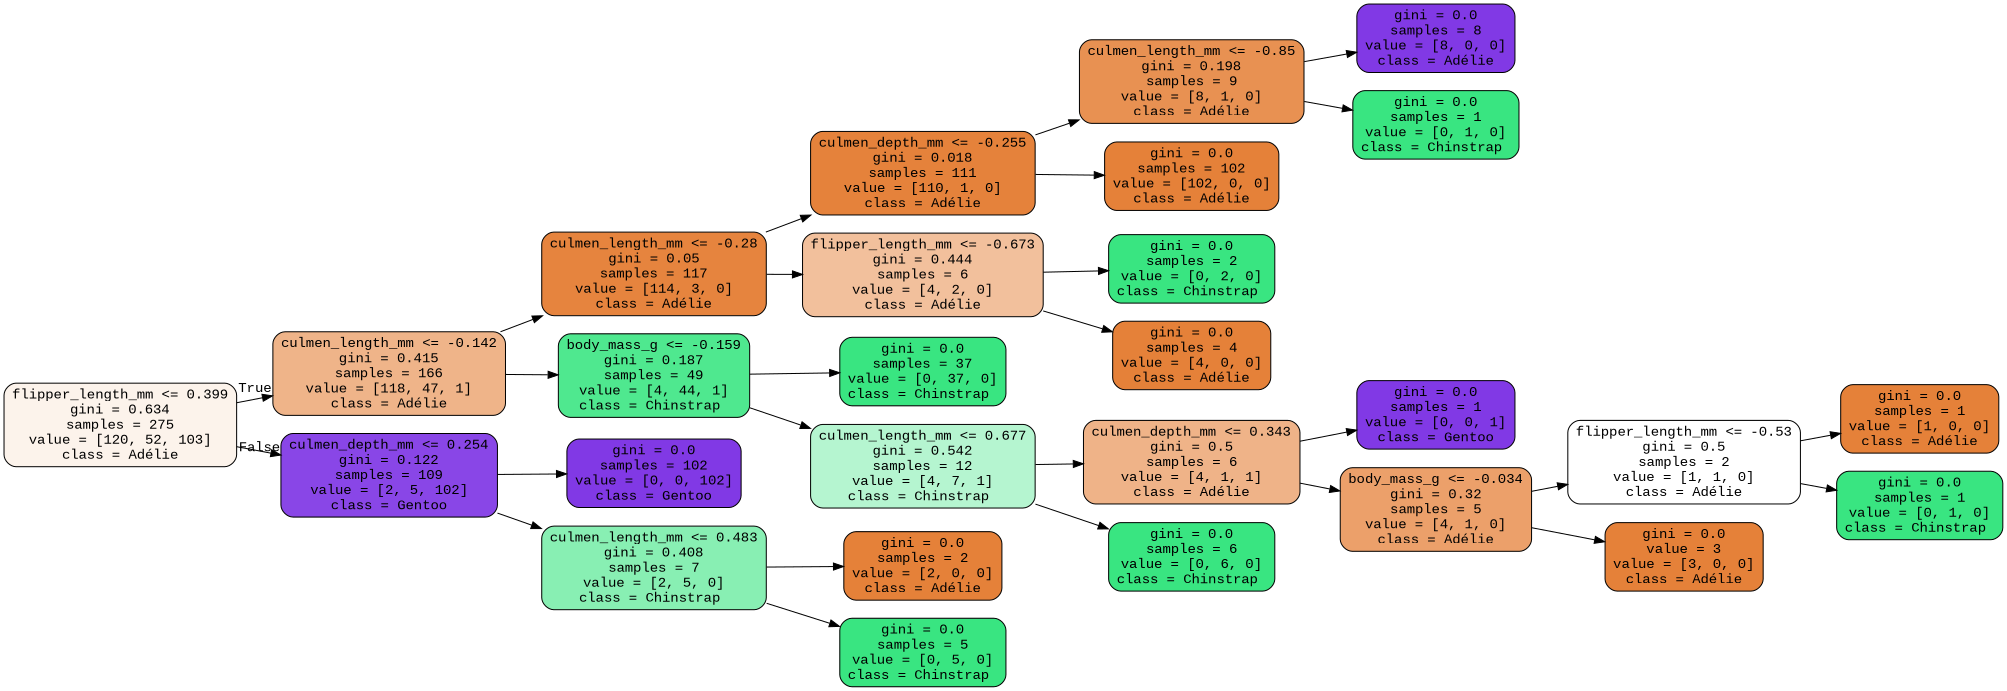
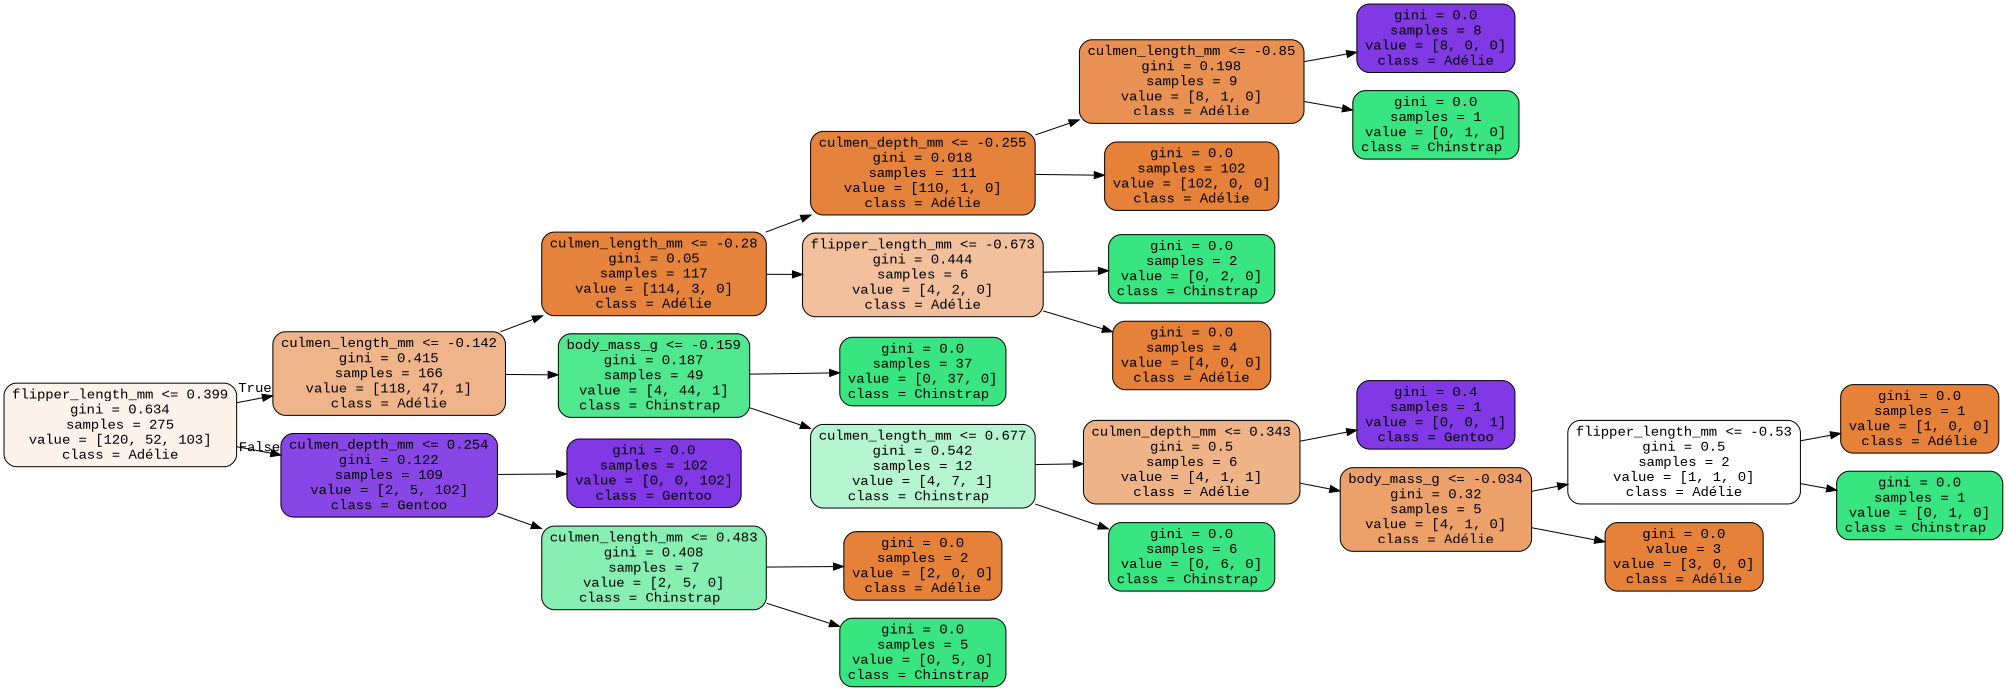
node "gini = 0.0 samples = 1 value = [0, 0, 1] class = Gentoo": label "gini = 0.0 samples = 1 value = [0, 0, 1] class = Gentoo" -> "gini = 0.4 samples = 1 value = [0, 0, 1] class = Gentoo"
